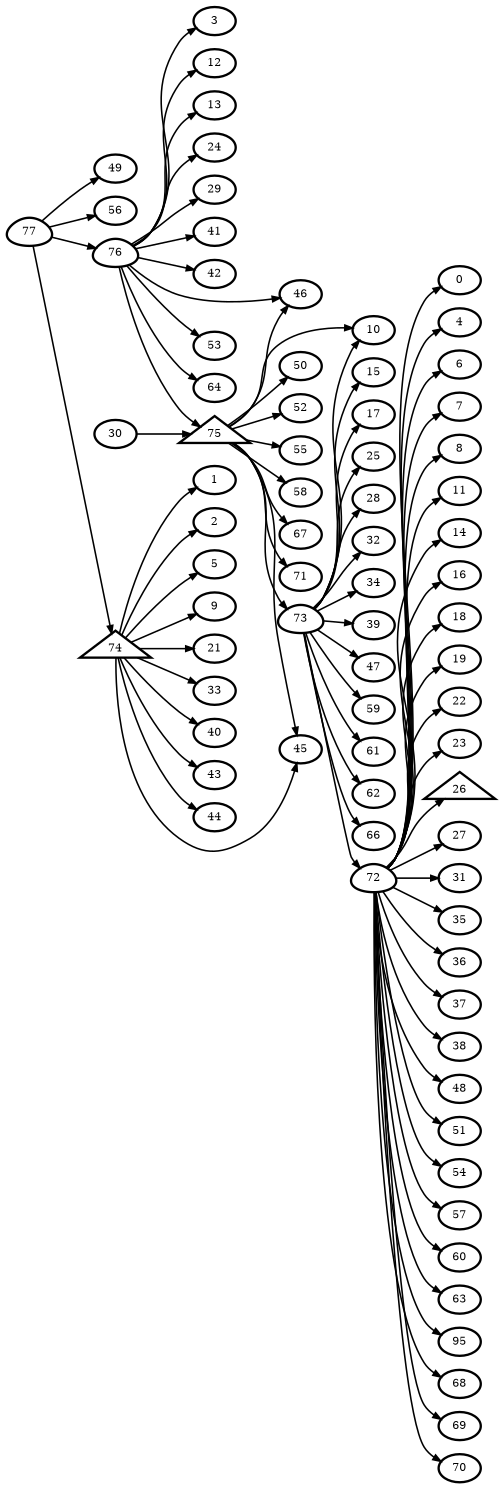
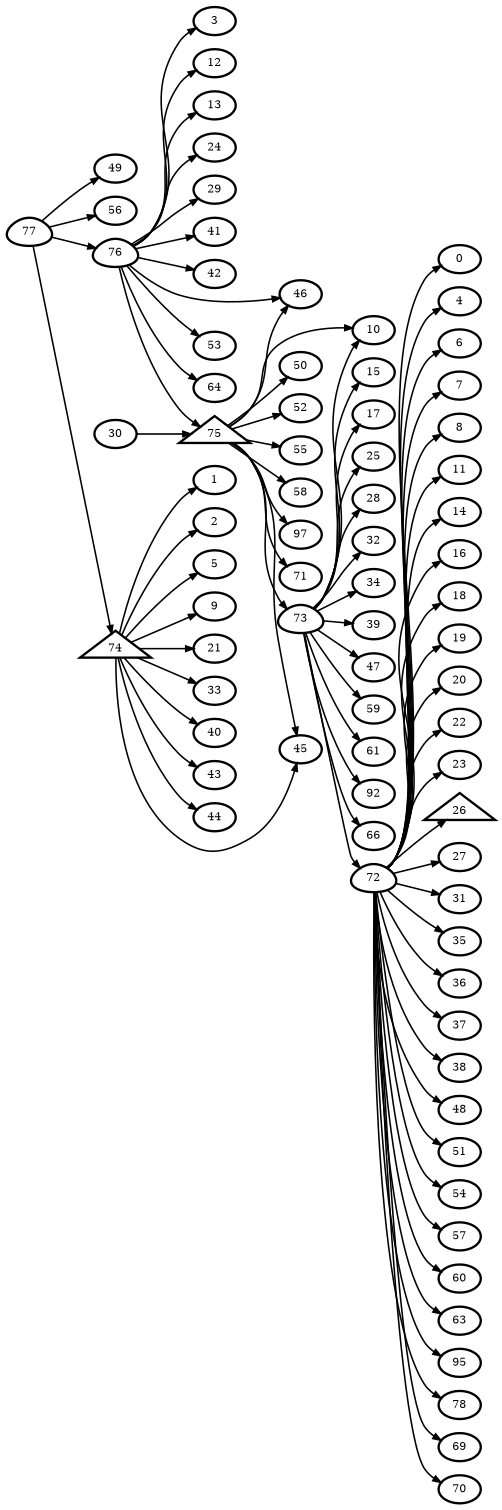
node "67": label "67" -> "97"
node "20": added
node "62": label "62" -> "92"
node "68": label "68" -> "78"
